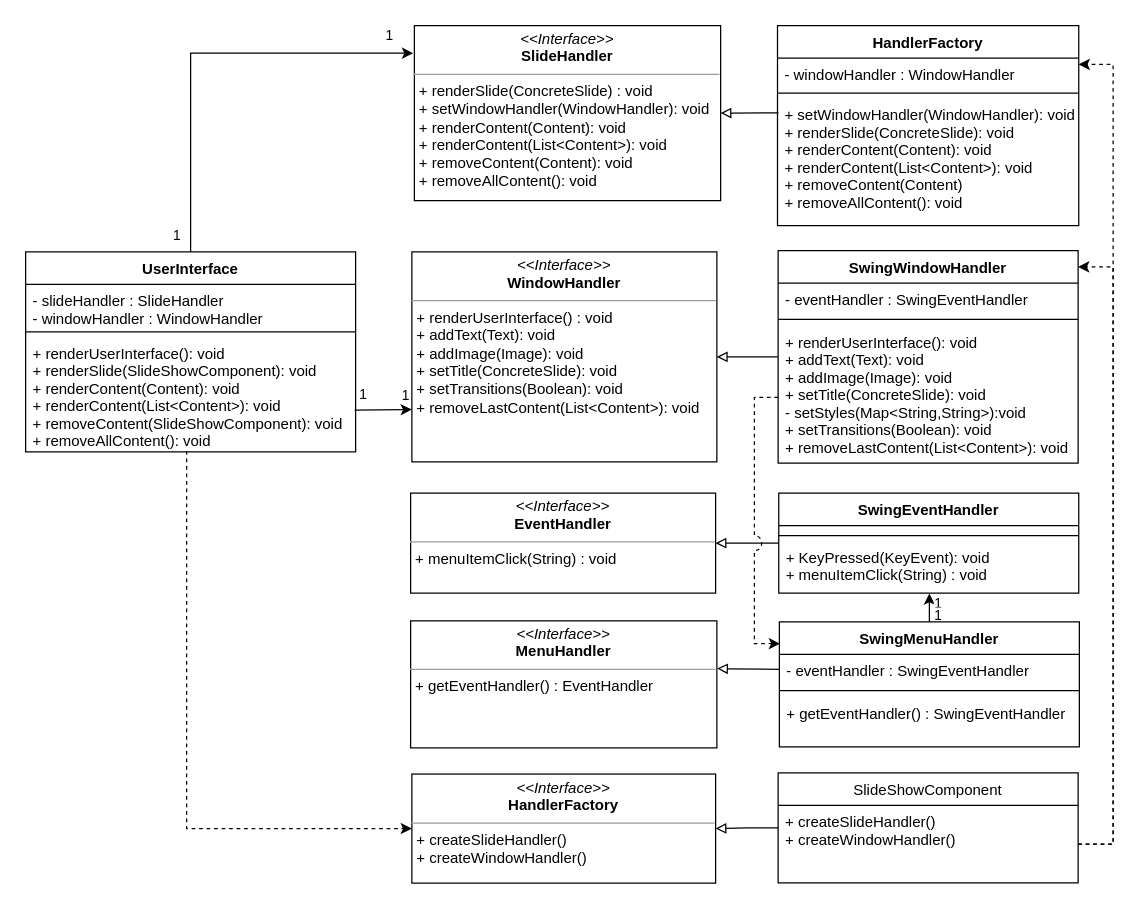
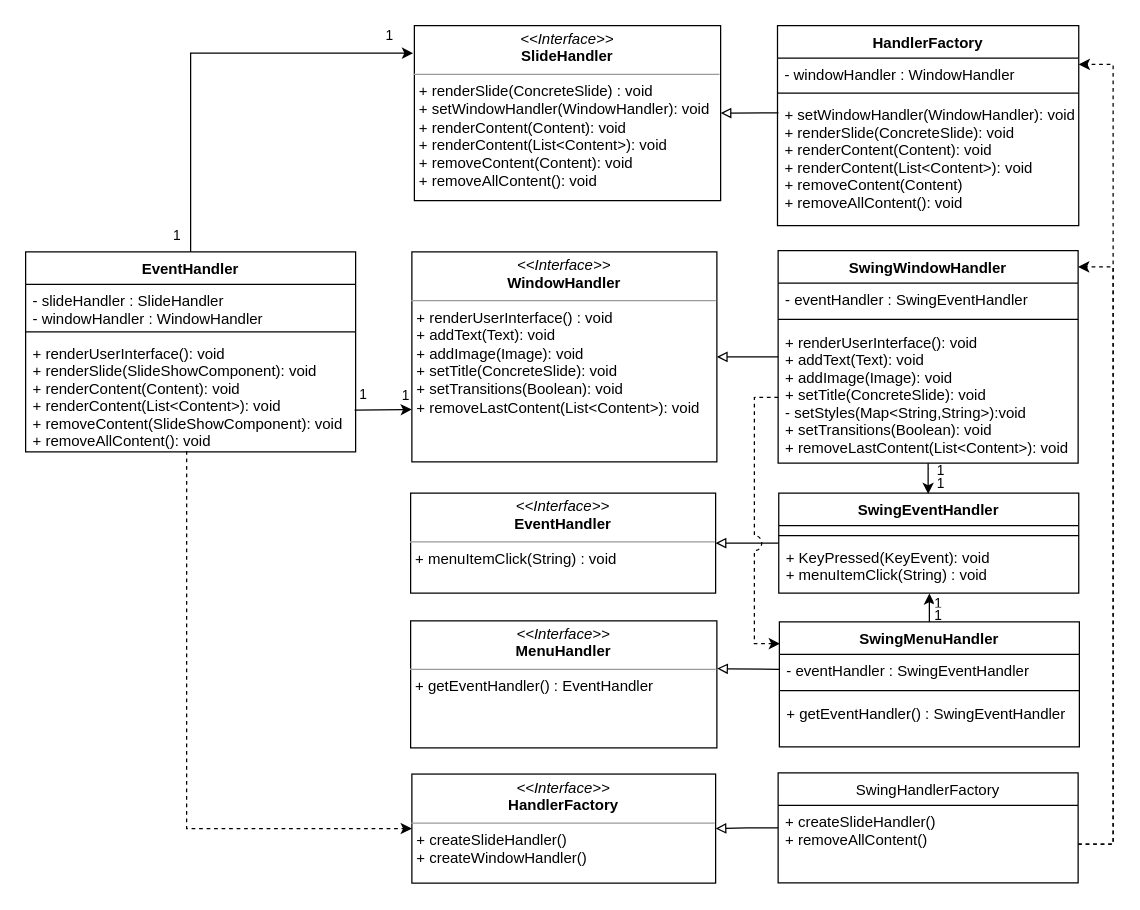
node "UserInterface": label "UserInterface" -> "EventHandler"
edge "SwingWindowHandler" -> "SwingEventHandler": added, labels "1", "1"
node "SlideShowComponent": label "SlideShowComponent" -> "SwingHandlerFactory"
node "+ createSlideHandler() + createWindowHandler()": label "+ createSlideHandler() + createWindowHandler()" -> "+ createSlideHandler() + removeAllContent()"
